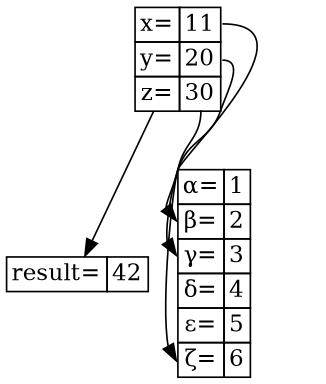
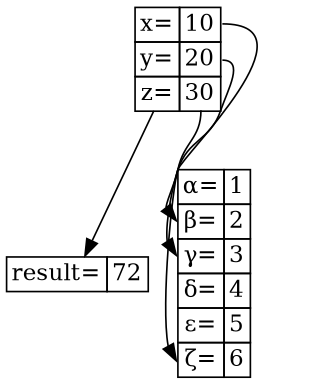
node "x=": text "11" -> "10"
node "result=": text "42" -> "72"
